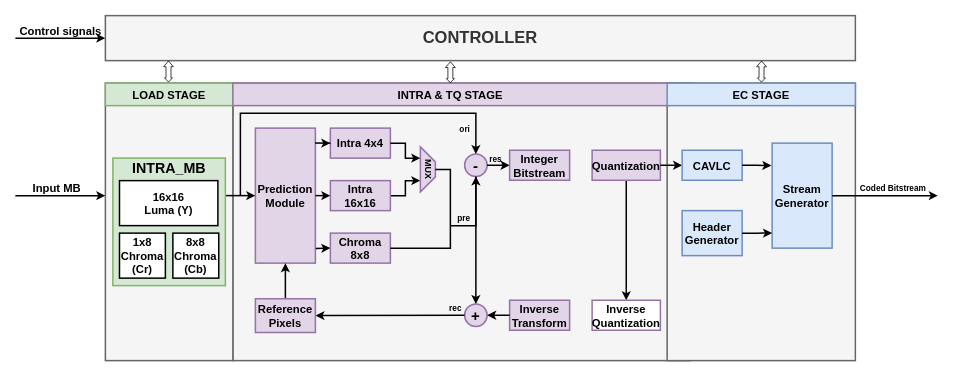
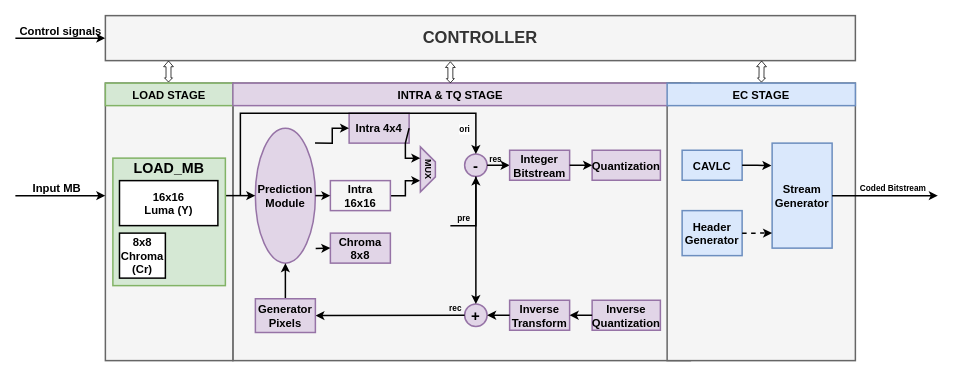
node "Intra 4x4": moved (360, 143) -> (379, 128)
edge "Integer Bitstream" -> "Quantization": added
edge "Quantization" -> "CAVLC": removed
node "INTRA_MB": label "INTRA_MB" -> "LOAD_MB"
node "Prediction Module": shape rectangle -> ellipse
node "Intra 16x16": fillcolor #e1d5e7 -> #f5f5f5
edge "MUX" -- "Chroma 8x8": removed
edge "Header Generator" -> "Stream Generator": style solid -> dashed
edge "Quantization" -> "Inverse Quantization": removed
node "1x8 Chroma (Cr)": label "1x8 Chroma (Cr)" -> "8x8 Chroma (Cr)"
node "8x8 Chroma (Cb)": removed
node "Reference Pixels": label "Reference Pixels" -> "Generator Pixels"
edge "Inverse Quantization" -> "Inverse Transform": added
node "Inverse Quantization": fillcolor #ffffff -> #e1d5e7
